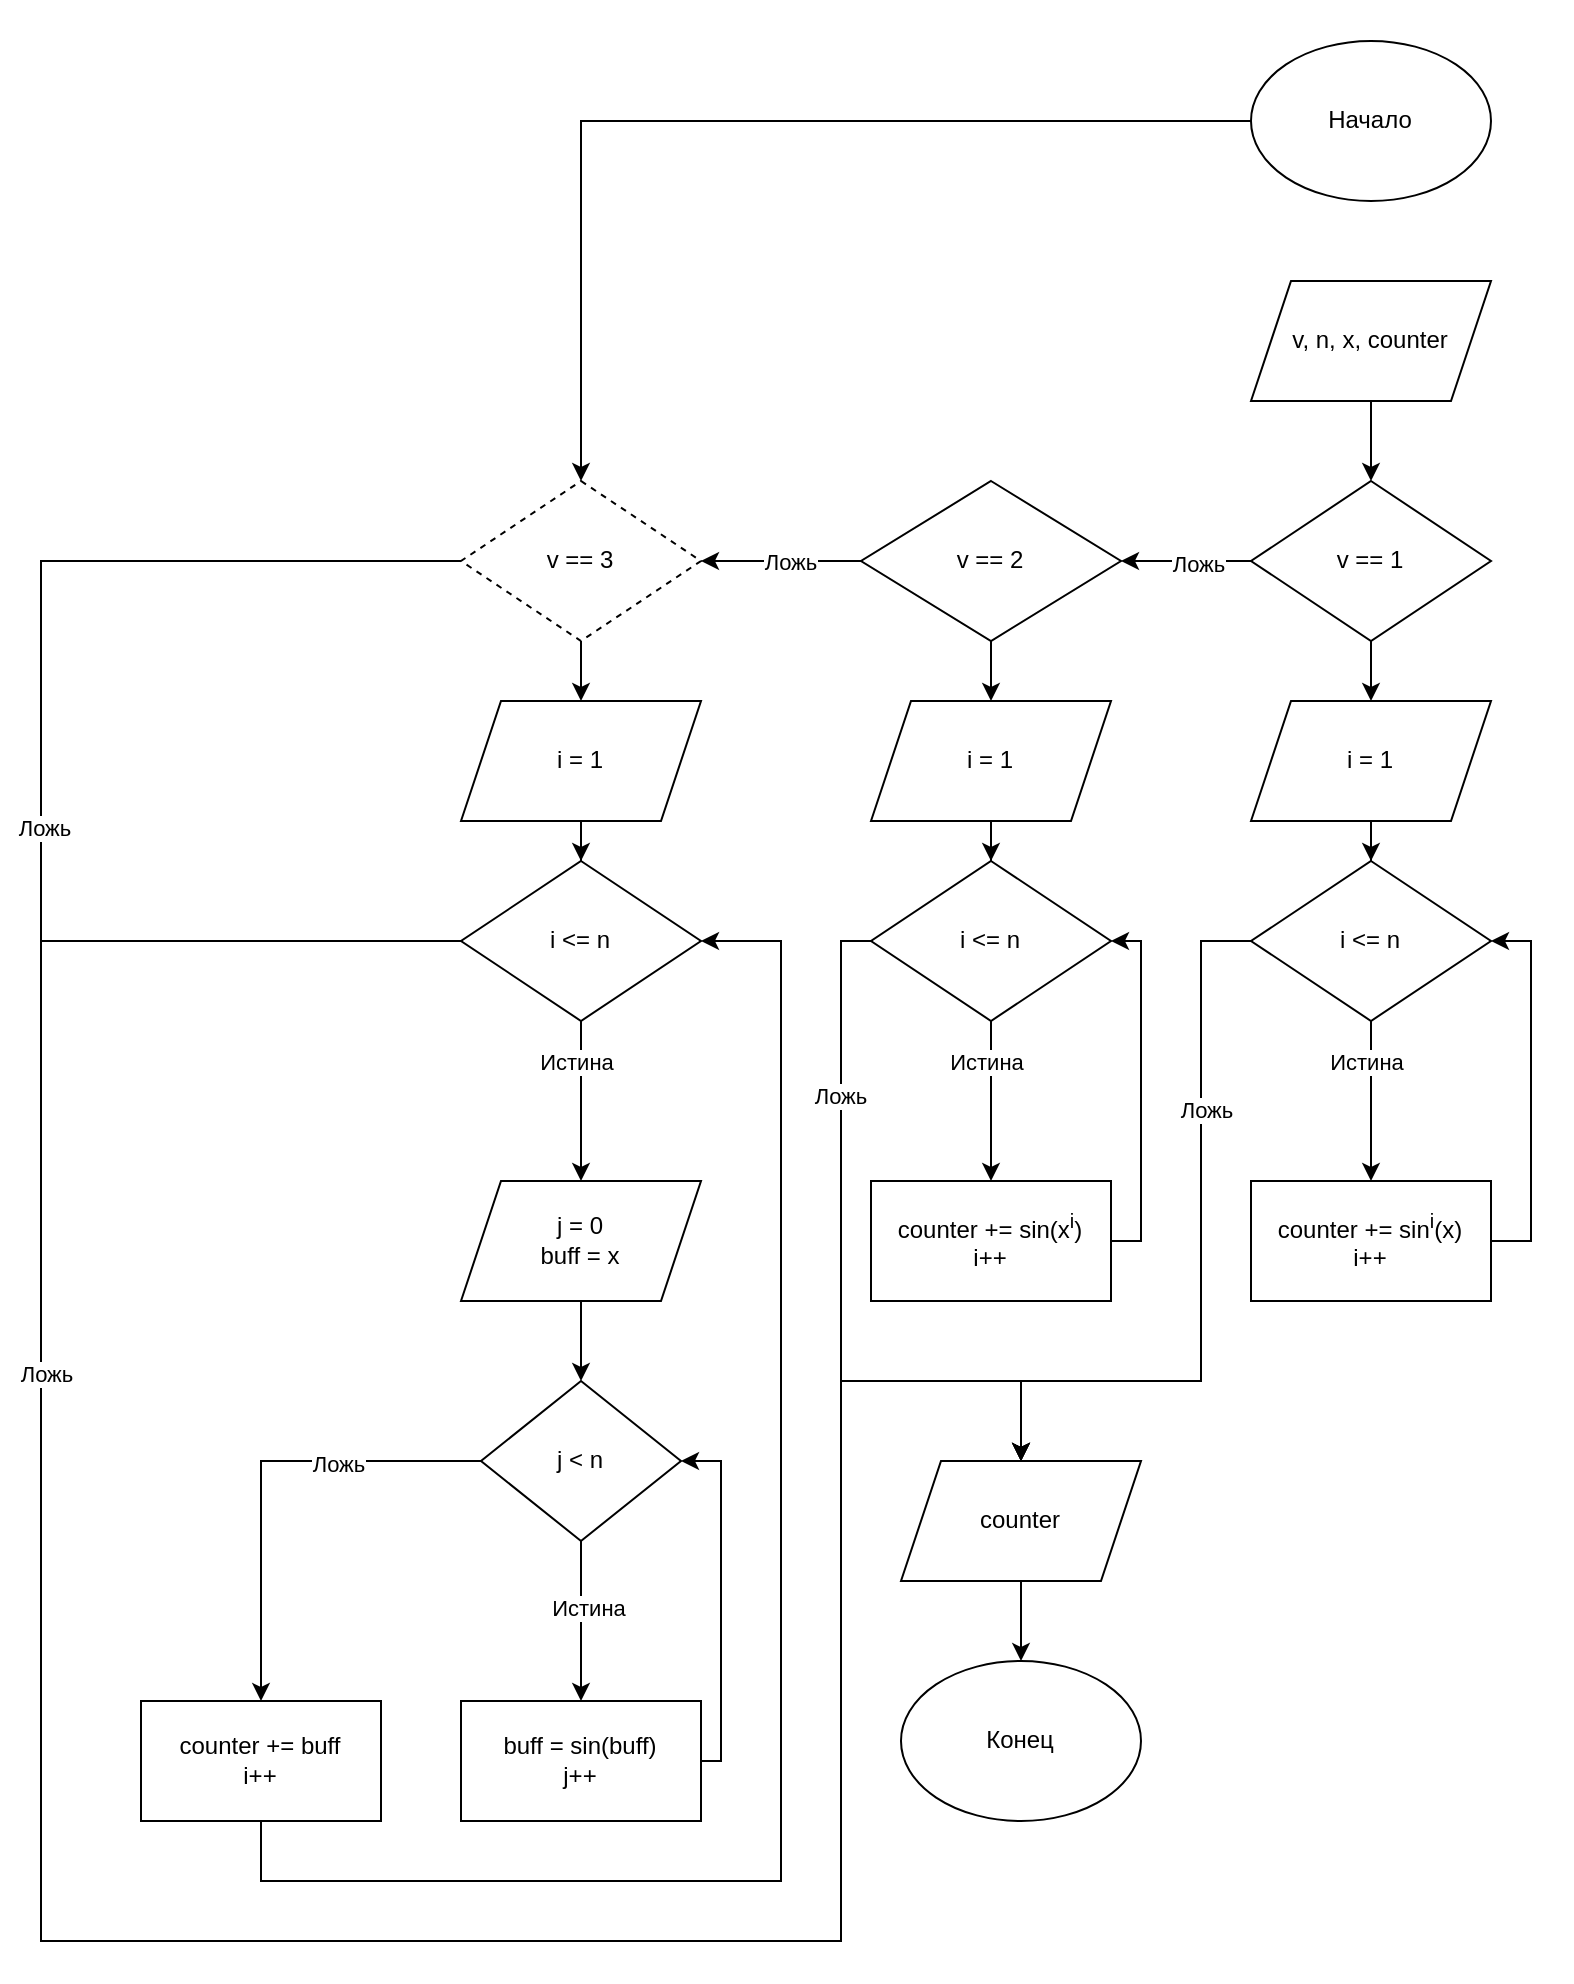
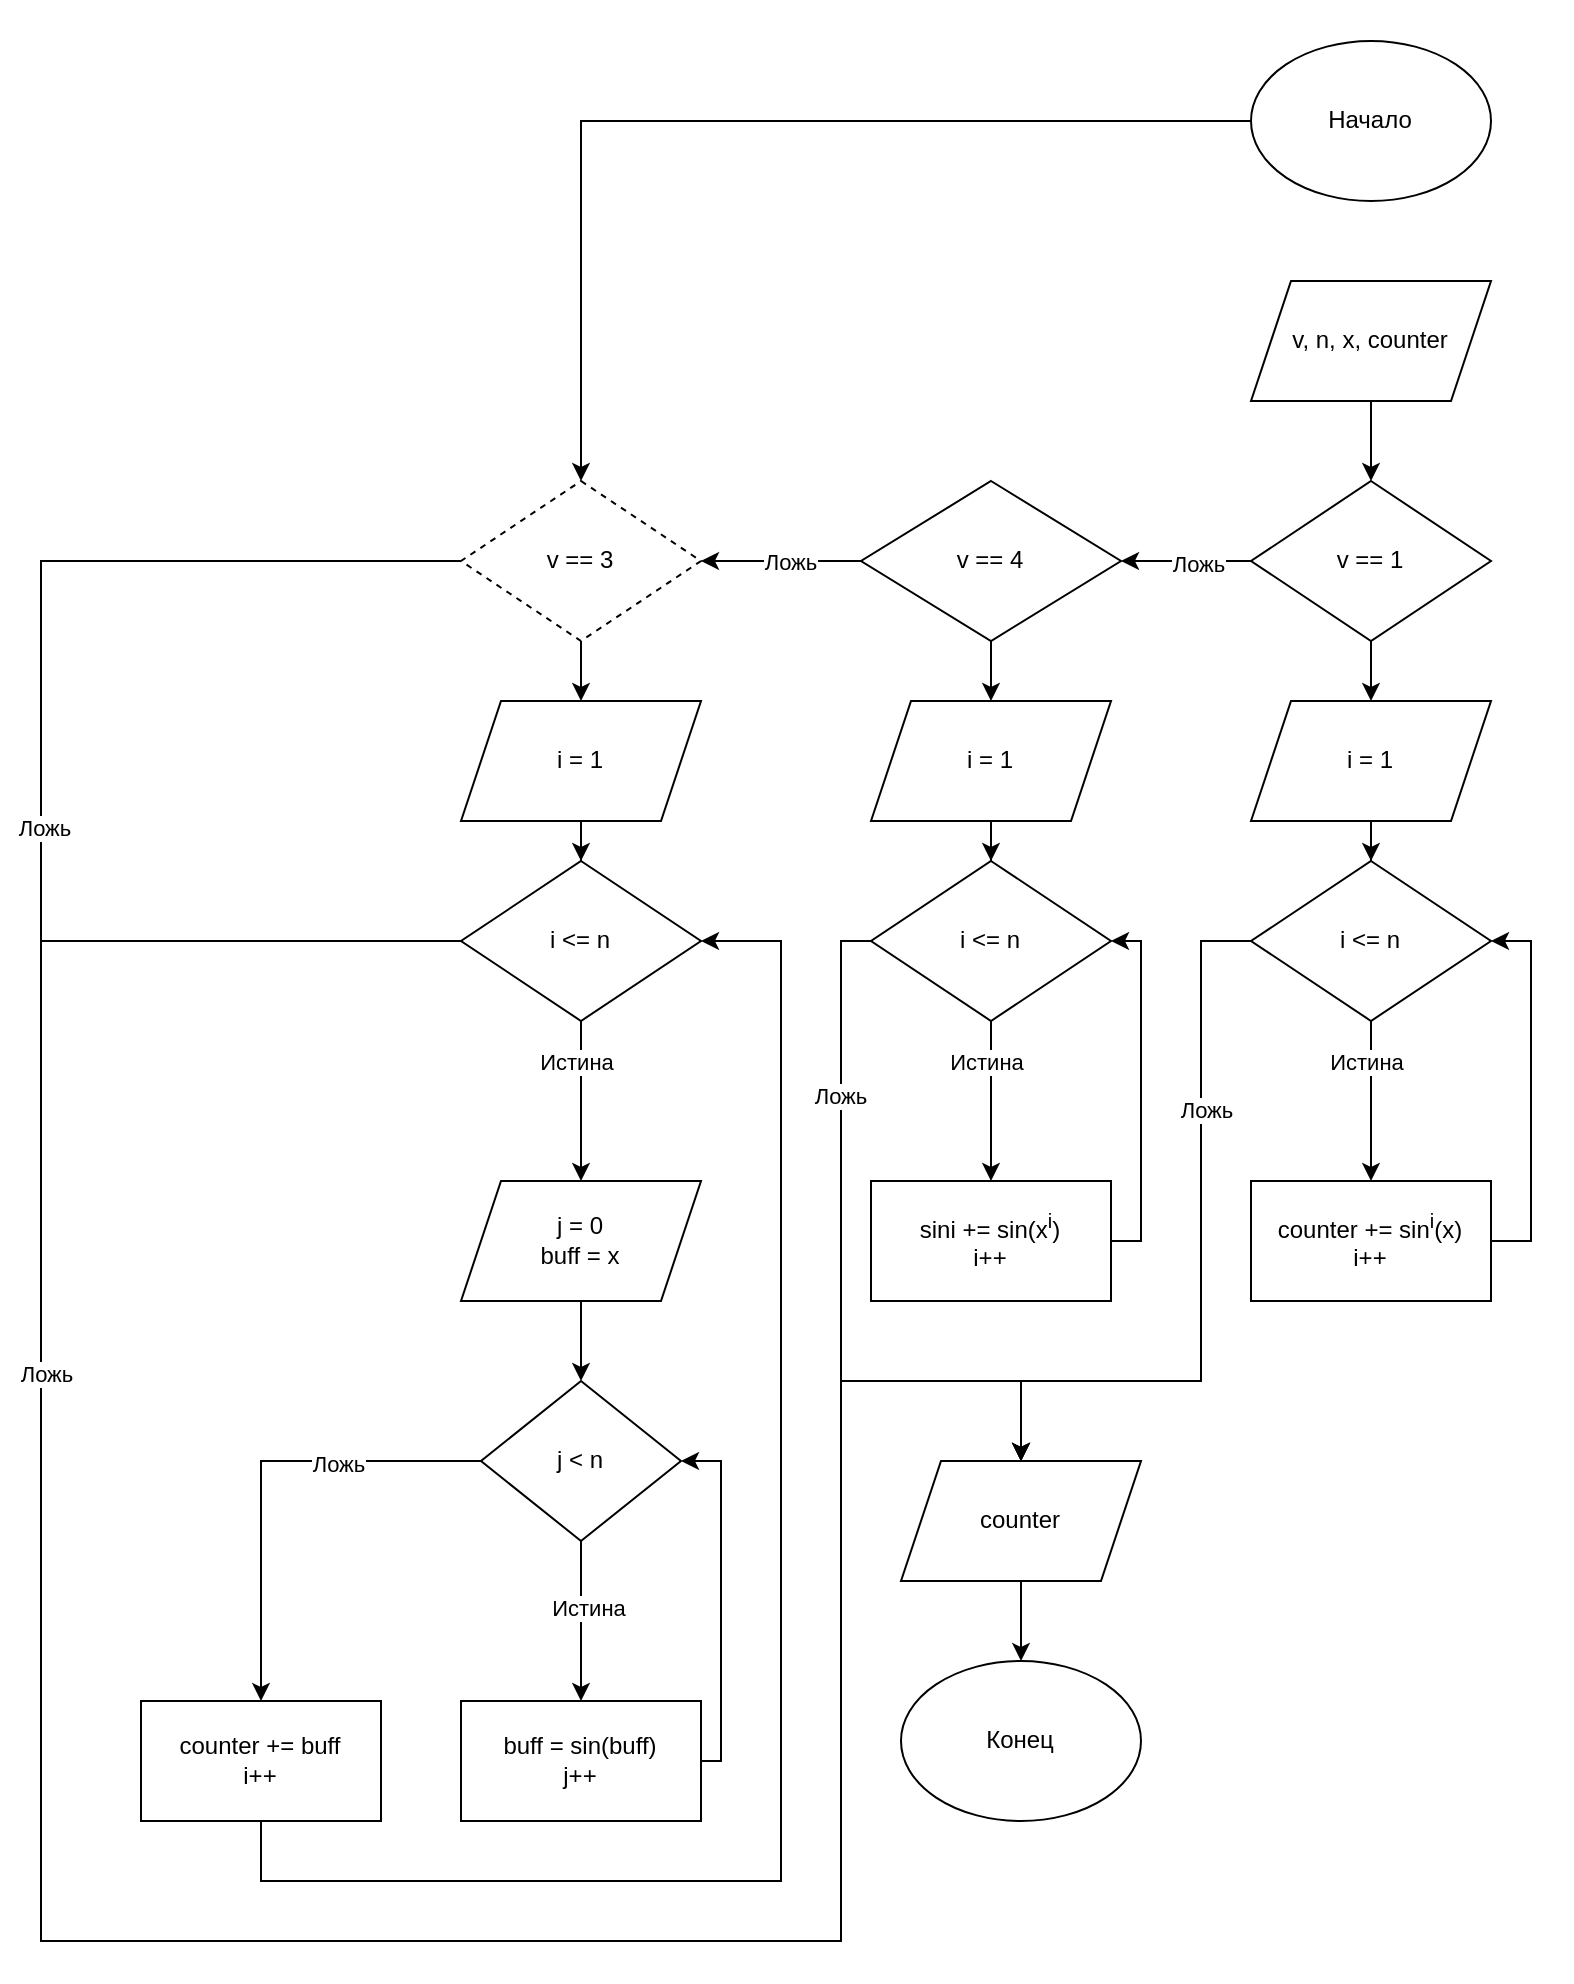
node "v == 2": label "v == 2" -> "v == 4"
node "counter += sin(xi) i++": label "counter += sin(xi) i++" -> "sini += sin(xi) i++"
